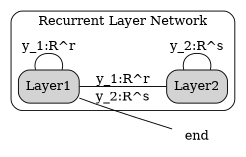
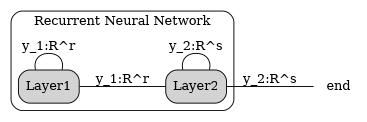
cluster "Recurrent Layer Network": label "Recurrent Layer Network" -> "Recurrent Neural Network"
edge "Layer1" -- "end": now "Layer2" -- "end"
